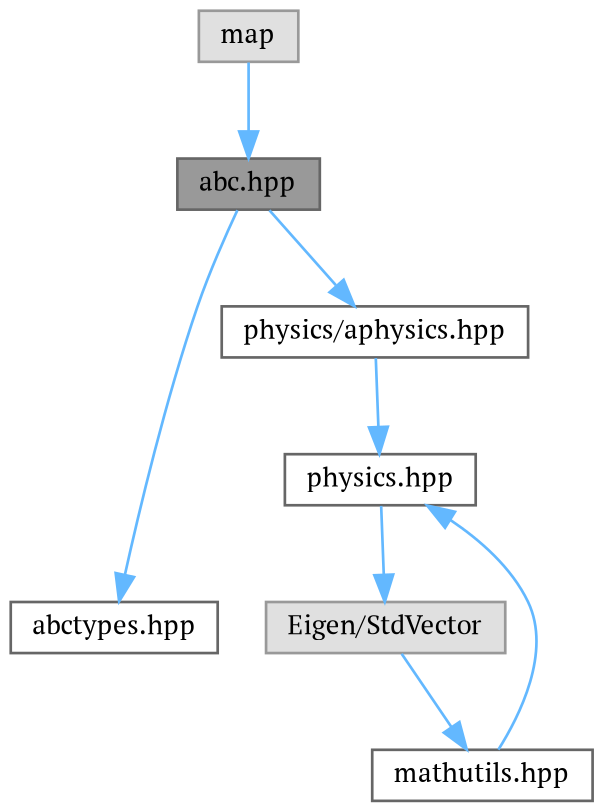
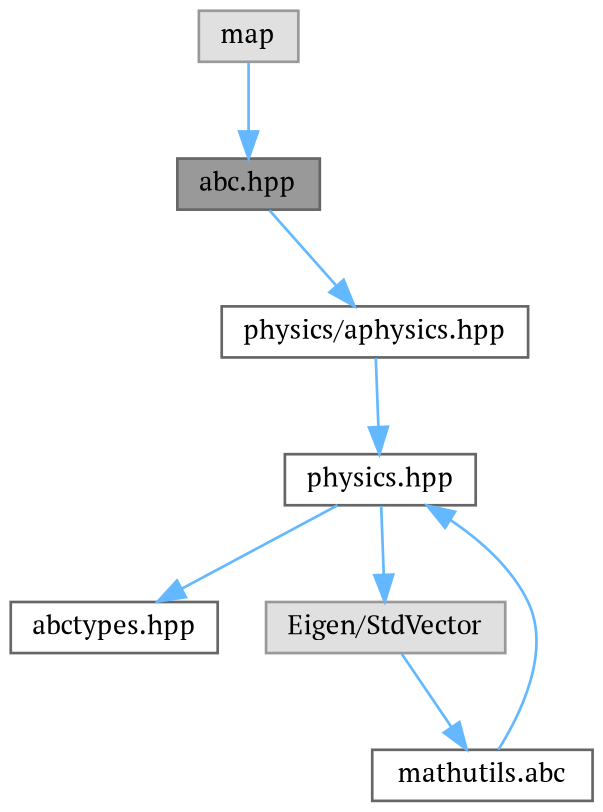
edge "abc.hpp" -> "abctypes.hpp": now "physics.hpp" -> "abctypes.hpp"
node "mathutils.hpp": label "mathutils.hpp" -> "mathutils.abc"
